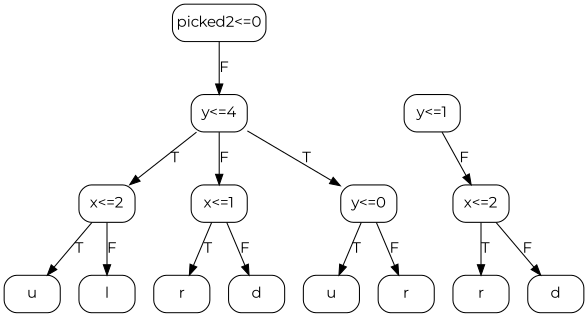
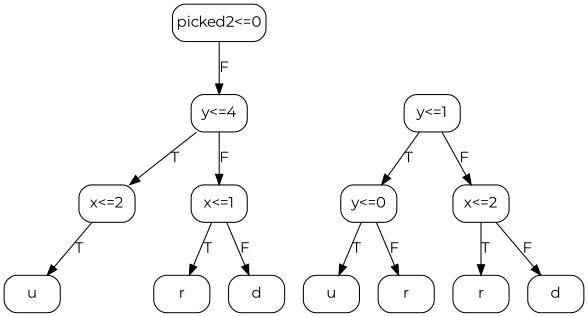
edge "y<=4" -> "y<=0": now "y<=1" -> "y<=0"
node "l": removed
